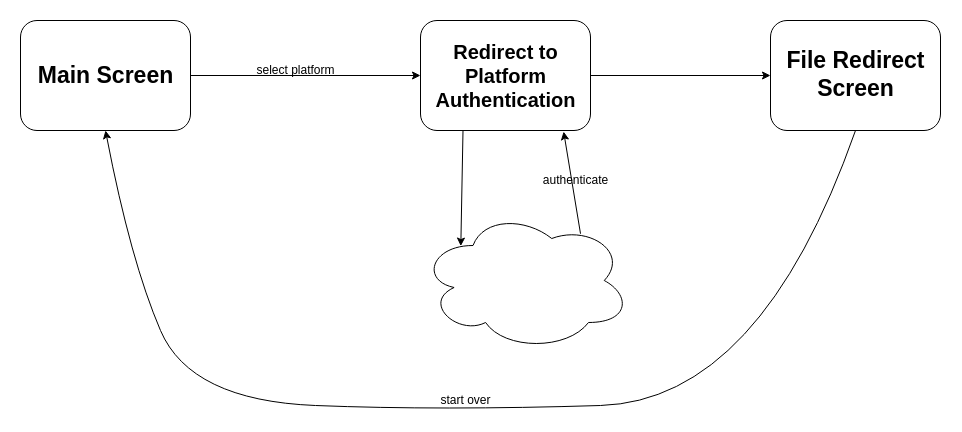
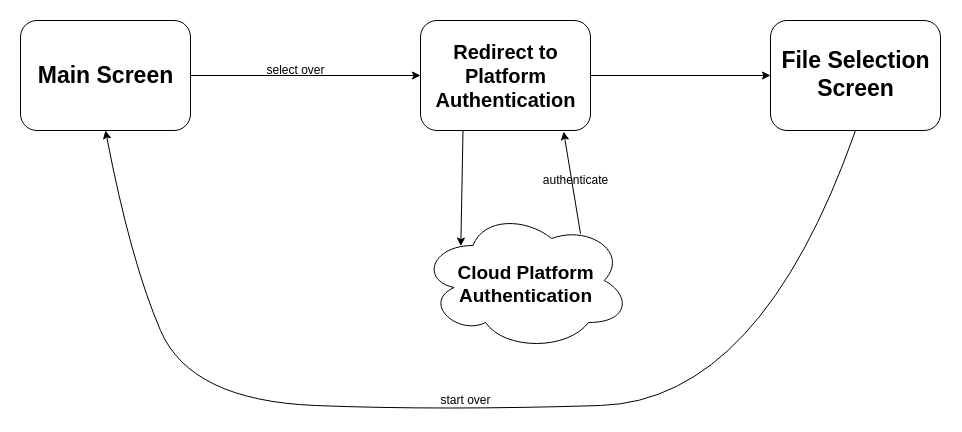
node "select platform": label "select platform" -> "select over"
node "File Redirect Screen": label "File Redirect Screen" -> "File Selection Screen"
node "Cloud Platform Authentication": added
